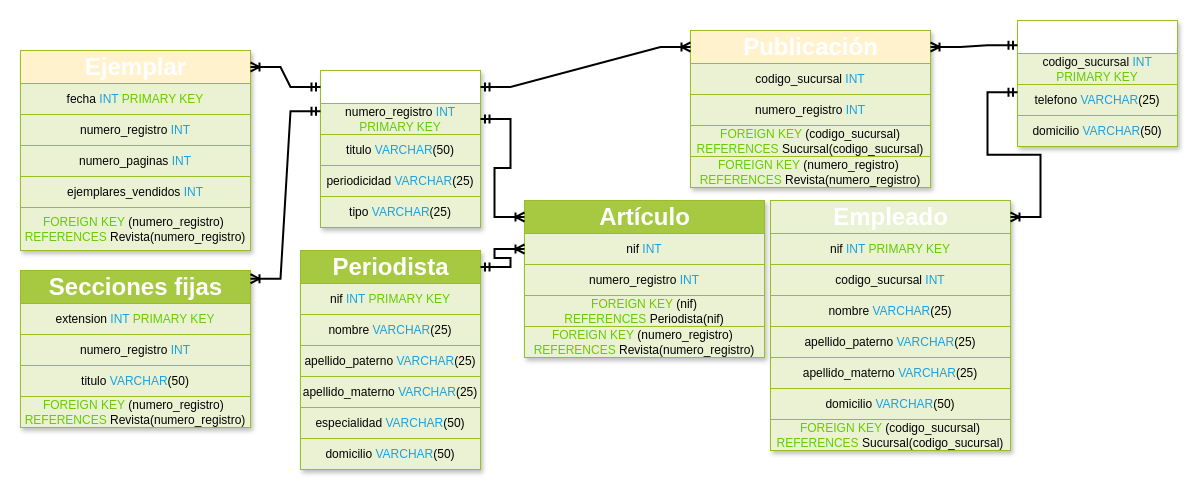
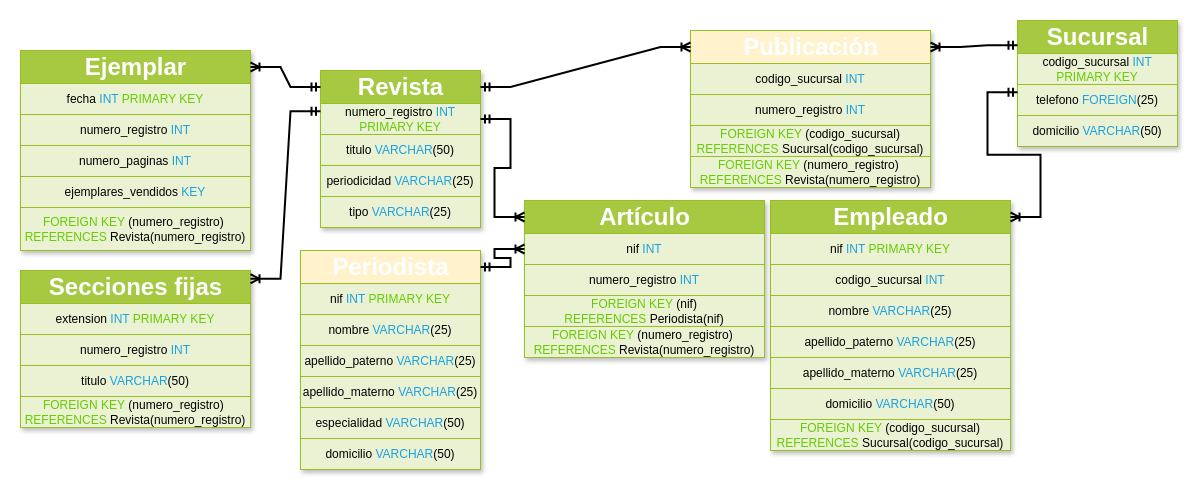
node "Sucursal": fillcolor #ffffff -> #a7c942
node "Ejemplar": fillcolor #fff2cc -> #a7c942
node "Revista": fillcolor #ffffff -> #a7c942
node "telefono VARCHAR(25)": label "telefono VARCHAR(25)" -> "telefono FOREIGN(25)"
node "ejemplares_vendidos INT": label "ejemplares_vendidos INT" -> "ejemplares_vendidos KEY"
node "Empleado": fillcolor #eaf2d3 -> #a7c942
node "Periodista": fillcolor #a7c942 -> #fff2cc
